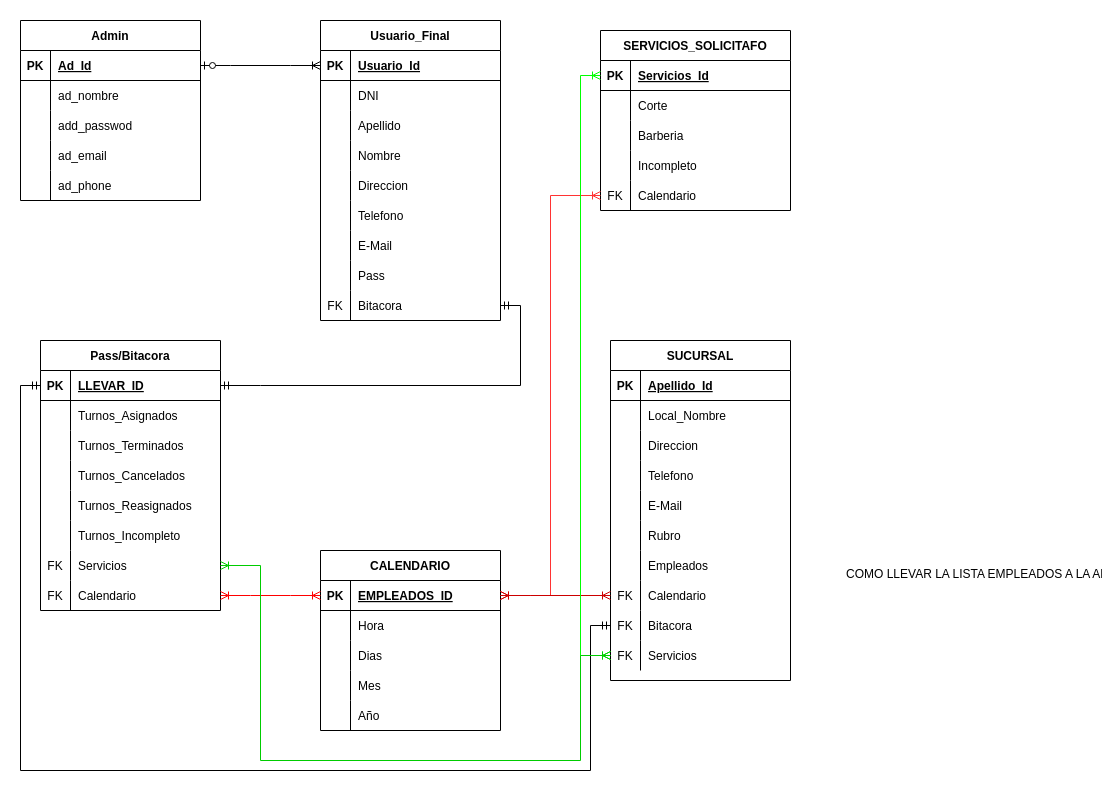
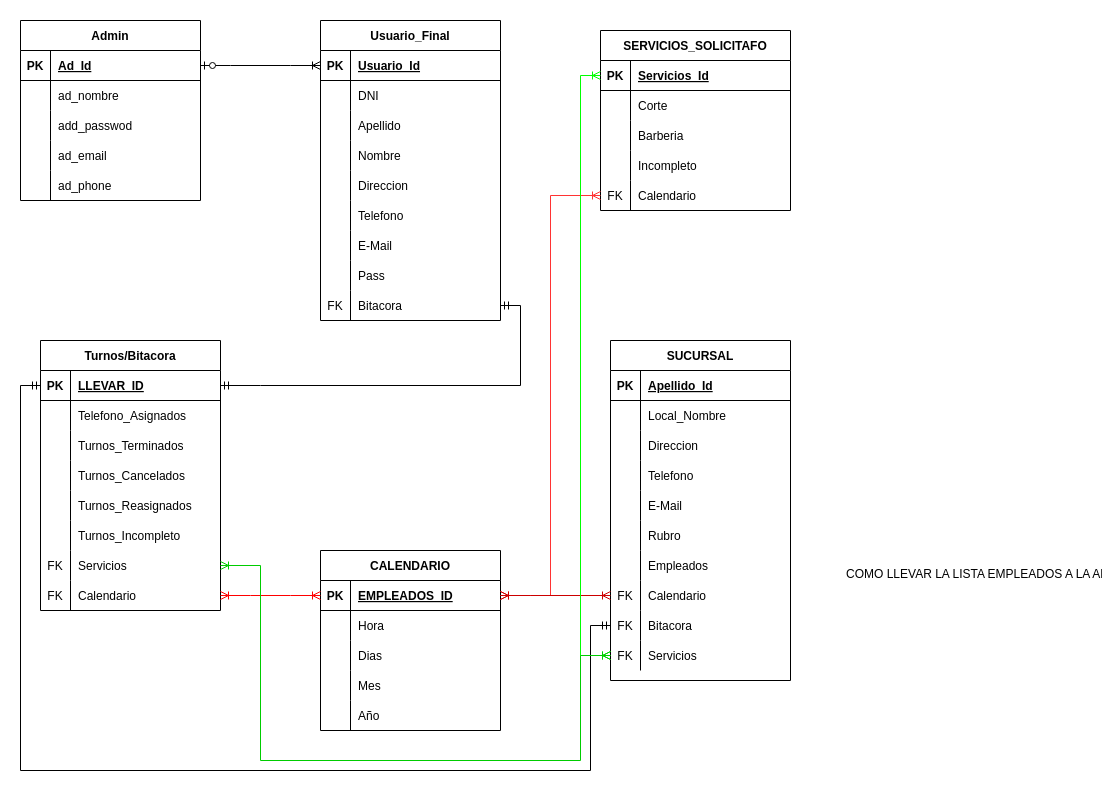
node "Pass/Bitacora": label "Pass/Bitacora" -> "Turnos/Bitacora"
node "Turnos_Asignados": label "Turnos_Asignados" -> "Telefono_Asignados"
